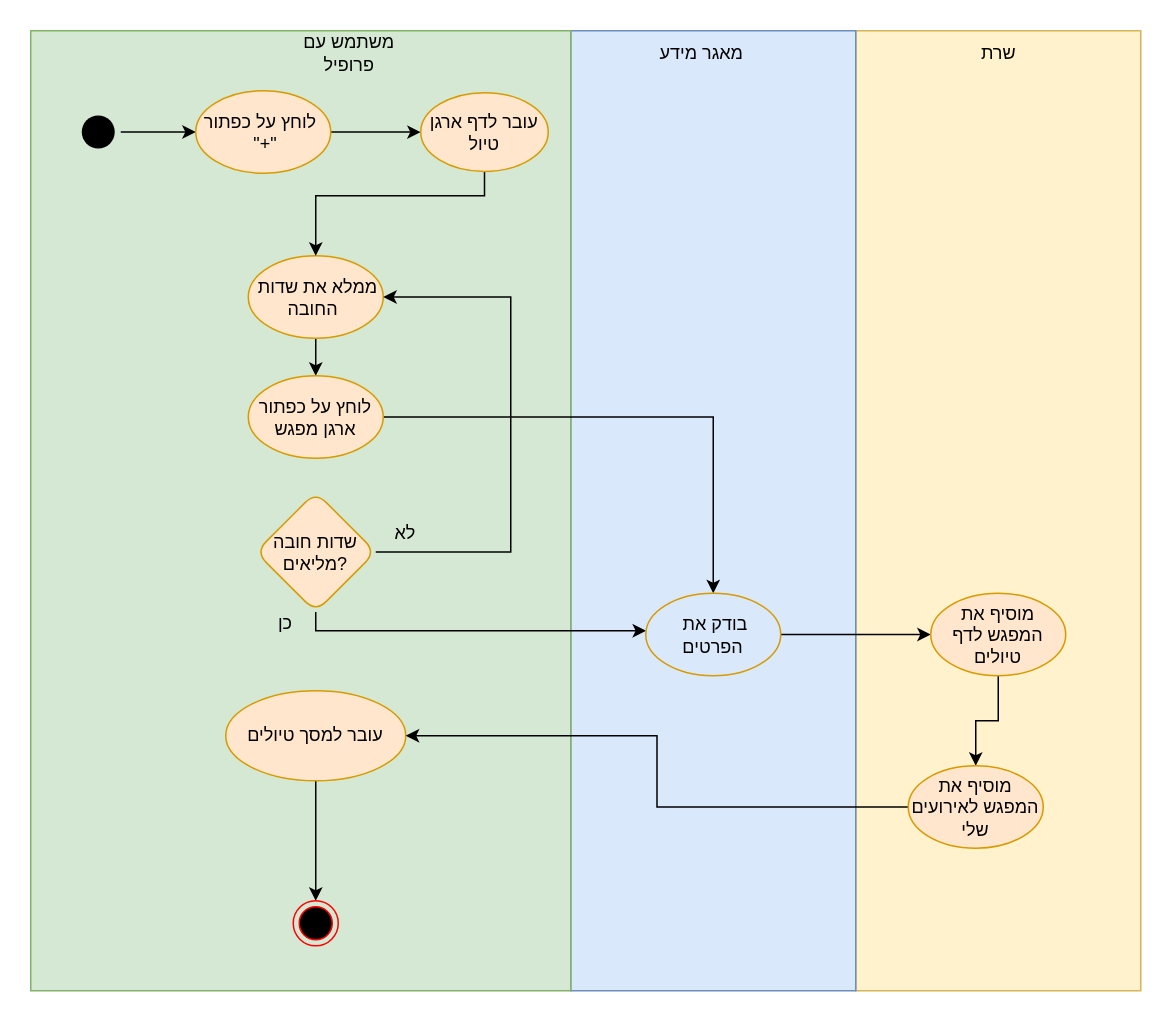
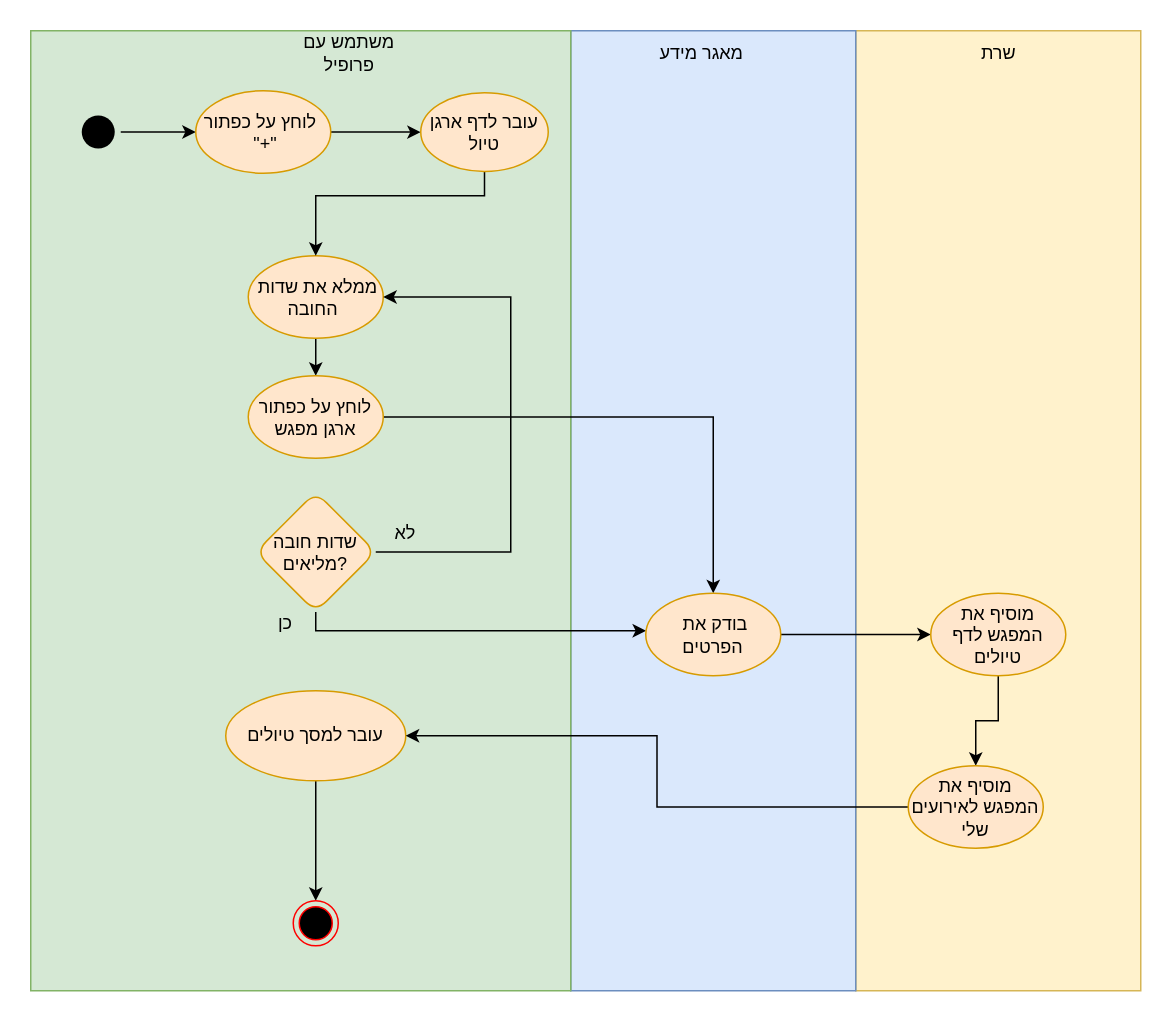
node "בודק את הפרטים": fillcolor #dae8fc -> #ffe6cc
